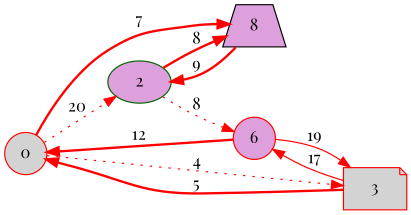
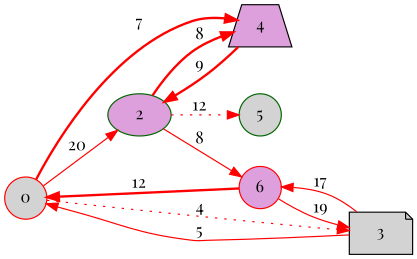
node "8": label "8" -> "4"
edge "2" -> "6": style dotted -> solid
node "5": added
edge "0" -> "2": style dotted -> solid
node "3": color red -> black
edge "3" -> "0": style bold -> solid
